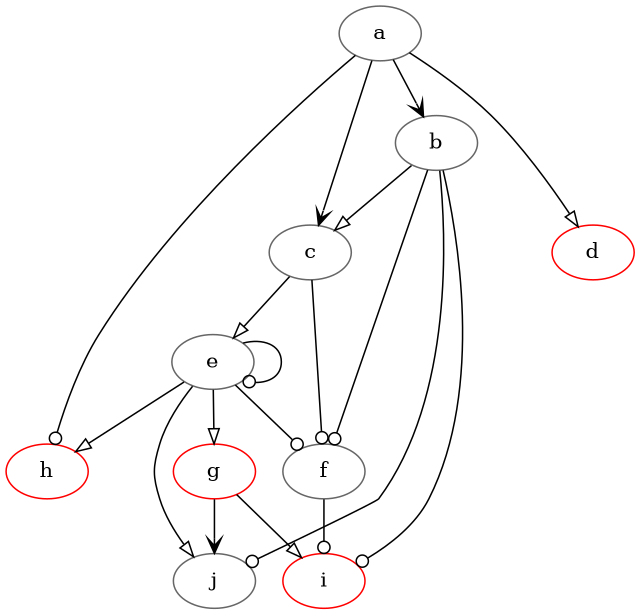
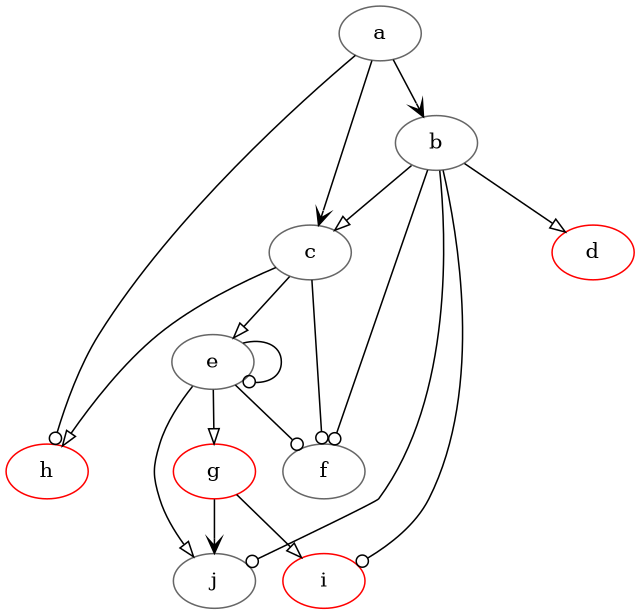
edge "a" -> "d": now "b" -> "d"
edge "e" -> "h": now "c" -> "h"
edge "f" -> "i": removed
